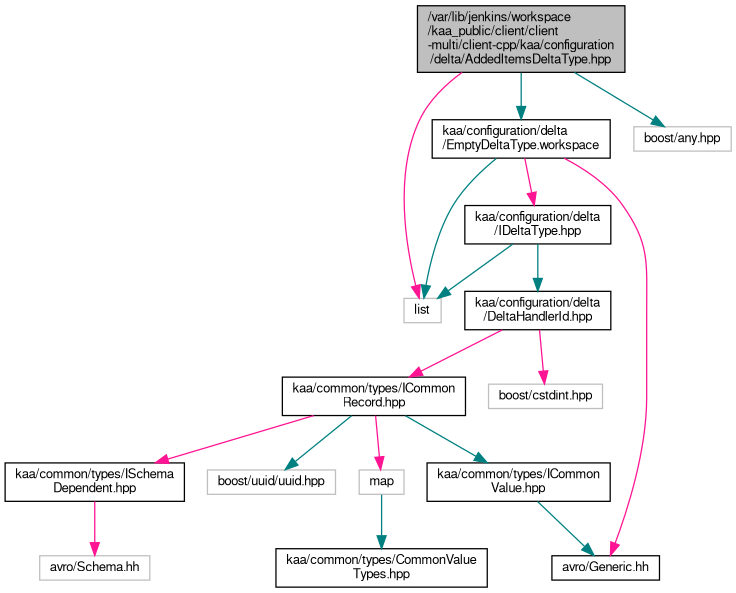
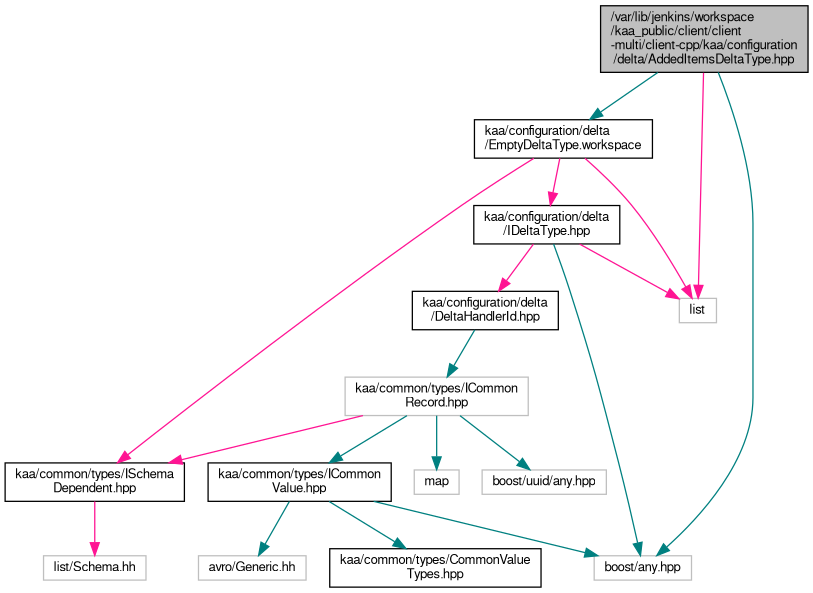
edge "kaa/configuration/delta /EmptyDeltaType.workspace" -> "list": color teal -> deeppink
edge "kaa/configuration/delta /IDeltaType.hpp" -> "kaa/configuration/delta /DeltaHandlerId.hpp": color teal -> deeppink
edge "kaa/configuration/delta /IDeltaType.hpp" -> "list": color teal -> deeppink
edge "kaa/configuration/delta /EmptyDeltaType.workspace" -> "avro/Generic.hh": now "kaa/configuration/delta /EmptyDeltaType.workspace" -> "kaa/common/types/ISchema Dependent.hpp"
edge "kaa/configuration/delta /DeltaHandlerId.hpp" -> "kaa/common/types/ICommon Record.hpp": color deeppink -> teal
edge "kaa/configuration/delta /IDeltaType.hpp" -> "boost/any.hpp": added
node "kaa/common/types/ICommon Record.hpp": color black -> grey75
node "boost/cstdint.hpp": removed
edge "kaa/common/types/ICommon Record.hpp" -> "map": color deeppink -> teal
node "boost/uuid/uuid.hpp": label "boost/uuid/uuid.hpp" -> "boost/uuid/any.hpp"
edge "map" -> "kaa/common/types/CommonValue Types.hpp": now "kaa/common/types/ICommon Value.hpp" -> "kaa/common/types/CommonValue Types.hpp"
edge "kaa/common/types/ICommon Value.hpp" -> "boost/any.hpp": added
node "avro/Schema.hh": label "avro/Schema.hh" -> "list/Schema.hh"
node "avro/Generic.hh": color black -> grey75
